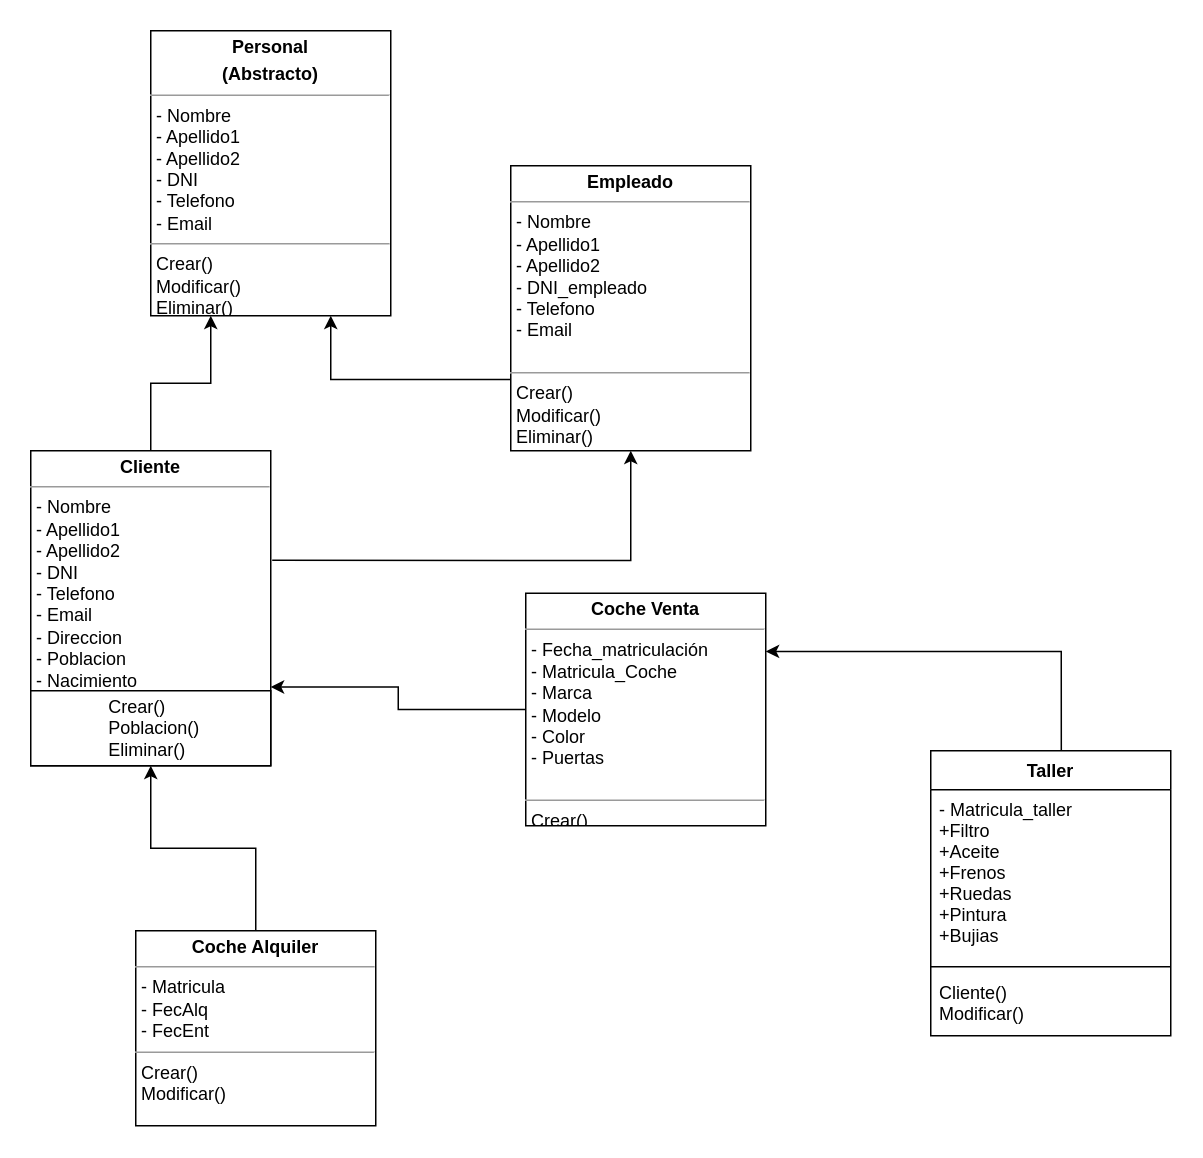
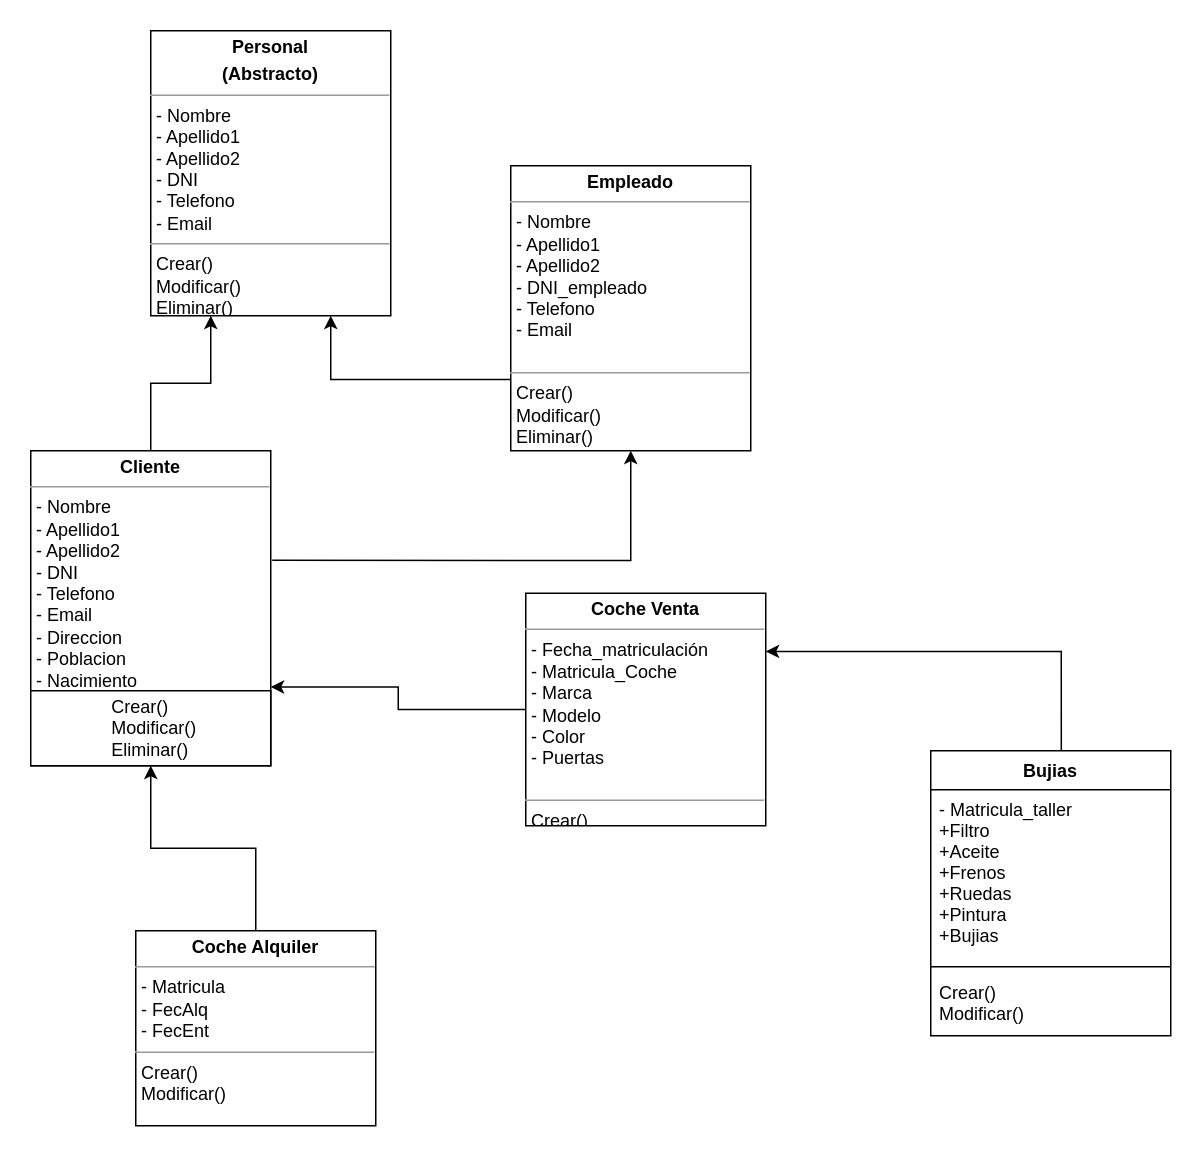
node "Crear() Poblacion() Eliminar()": label "Crear() Poblacion() Eliminar()" -> "Crear() Modificar() Eliminar()"
node "Taller": label "Taller" -> "Bujias"
node "Cliente() Modificar()": label "Cliente() Modificar()" -> "Crear() Modificar()"
